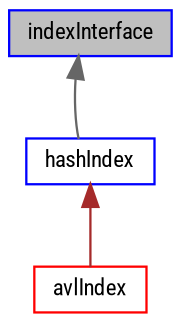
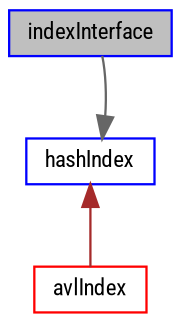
edge "hashIndex" -> "indexInterface": reversed
